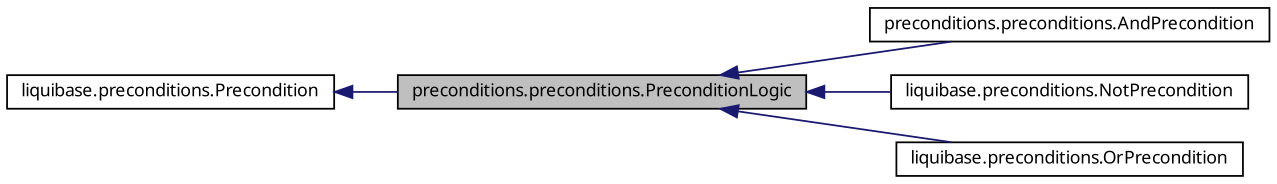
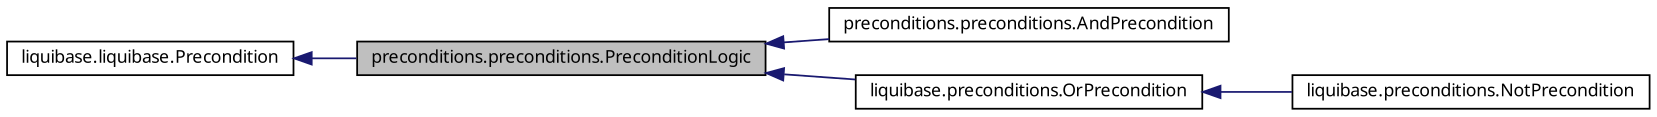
node "liquibase.preconditions.Precondition": label "liquibase.preconditions.Precondition" -> "liquibase.liquibase.Precondition"
edge "liquibase.preconditions.NotPrecondition" -> "preconditions.preconditions.PreconditionLogic": now "liquibase.preconditions.NotPrecondition" -> "liquibase.preconditions.OrPrecondition"
